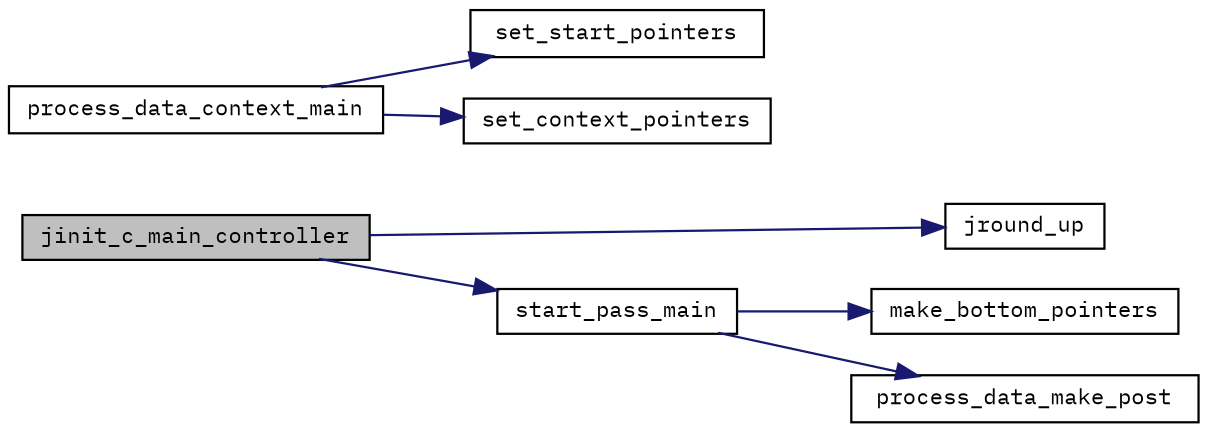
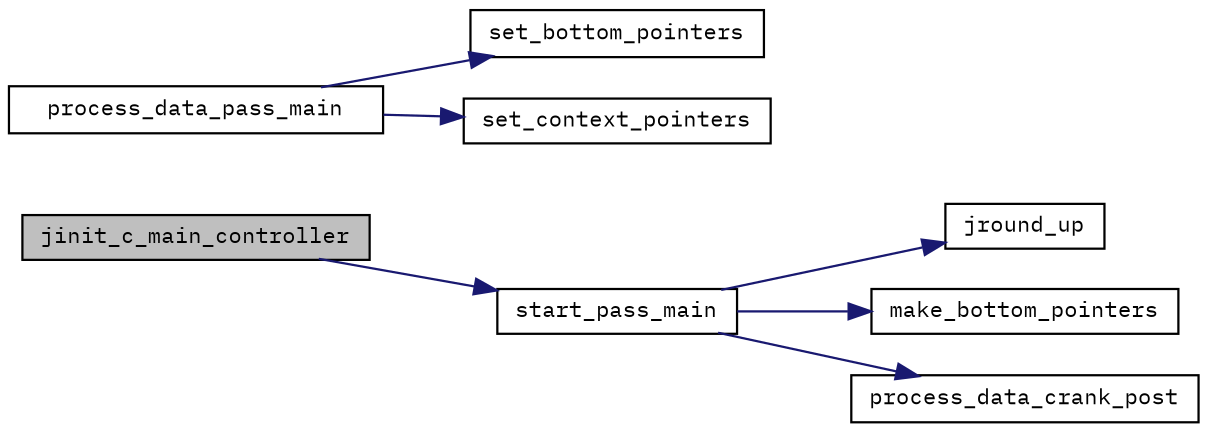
node "set_start_pointers": label "set_start_pointers" -> "set_bottom_pointers"
node "process_data_context_main": label "process_data_context_main" -> "process_data_pass_main"
edge "jinit_c_main_controller" -> "jround_up": now "start_pass_main" -> "jround_up"
node "process_data_make_post": label "process_data_make_post" -> "process_data_crank_post"
